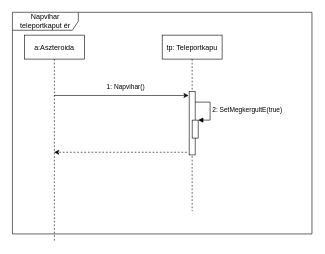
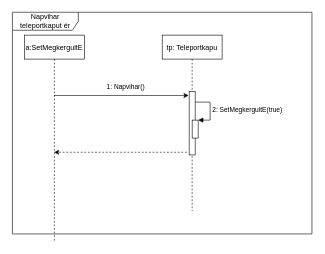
node "a:Aszteroida": label "a:Aszteroida" -> "a:SetMegkergultE"
